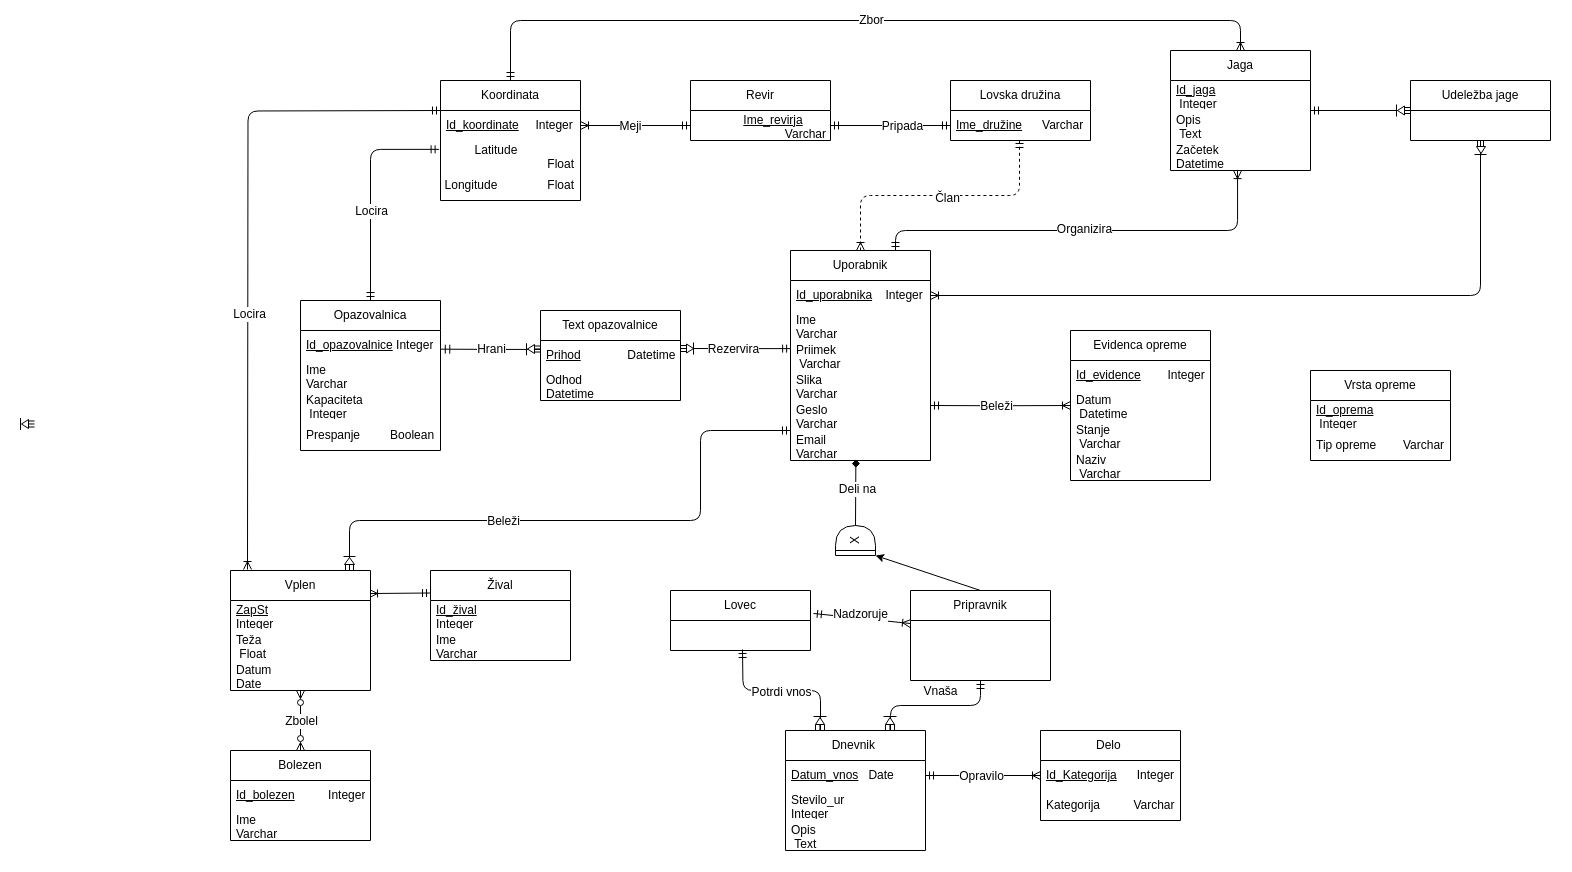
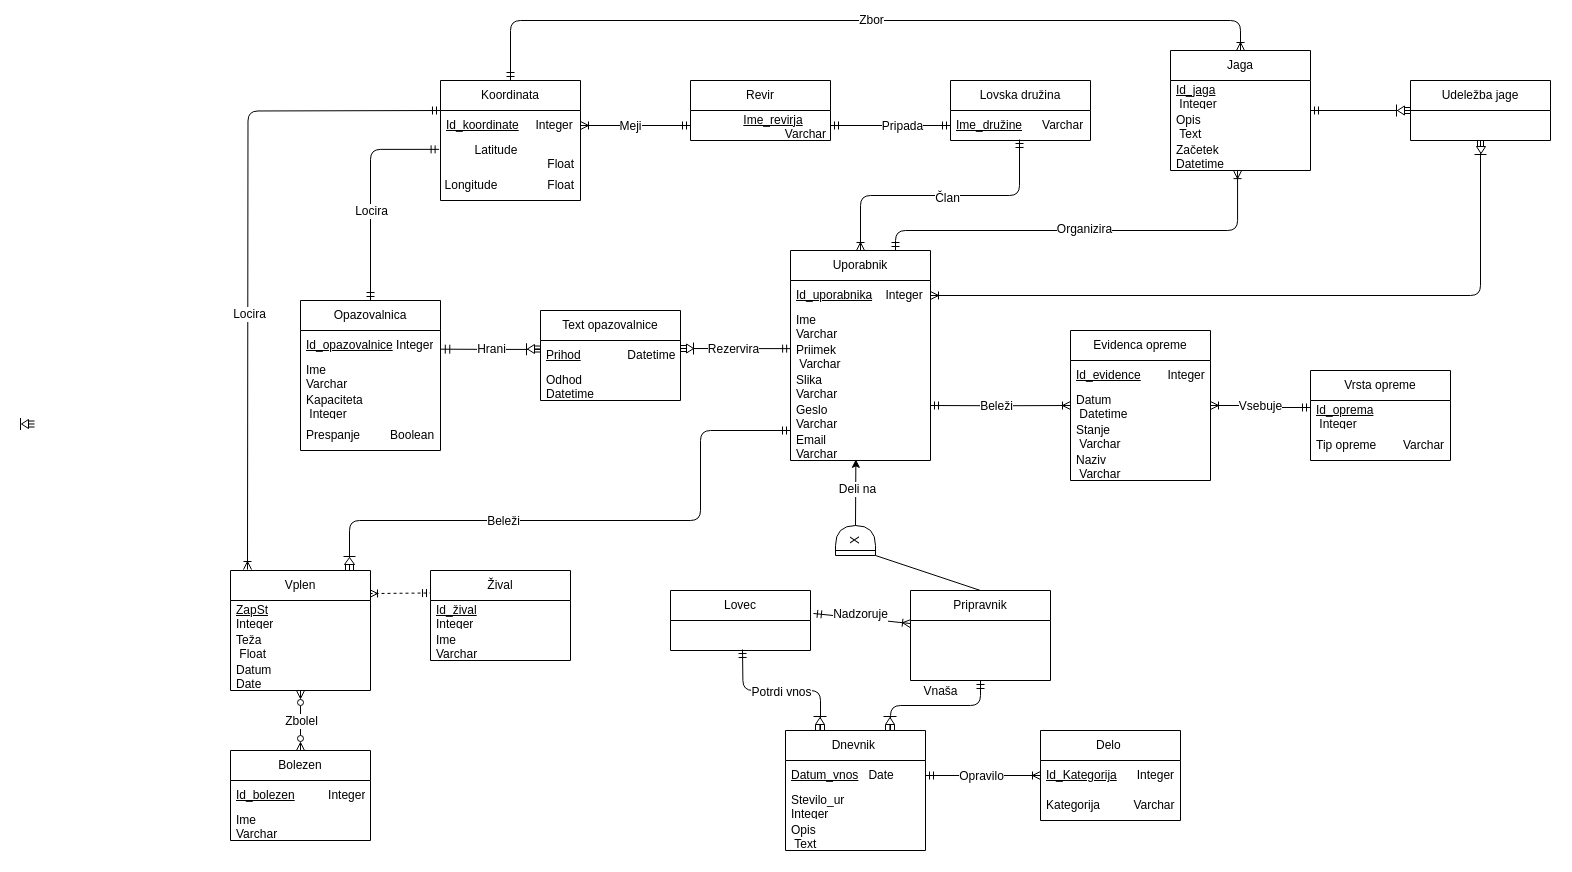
edge "Ime_družine Varchar" -- "Uporabnik": style dashed -> solid
edge "Datum Datetime" -- "Id_oprema Integer": added, label "Vsebuje"
edge "X" -> "Email Varchar": arrowhead diamond -> classic
edge "Pripravnik" -> "X": arrowhead classic -> none
edge "Žival" -- "Vplen": style solid -> dashed
